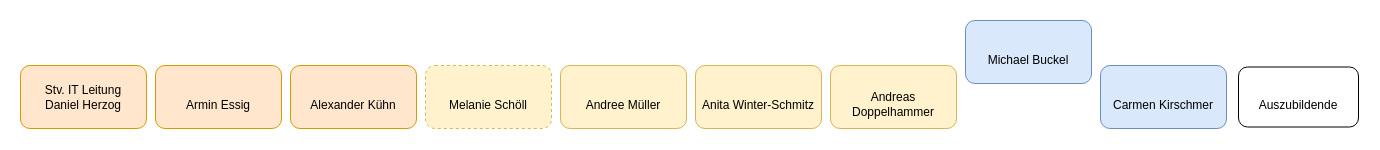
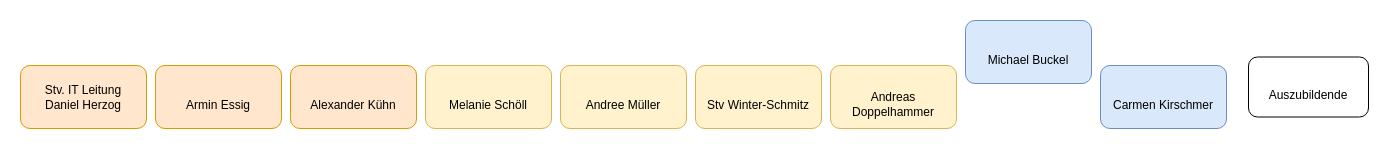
node "Melanie Schöll": style dashed -> solid
node "Auszubildende": moved (1299, 97) -> (1309, 87)
node "Anita Winter-Schmitz": label "Anita Winter-Schmitz" -> "Stv Winter-Schmitz"
